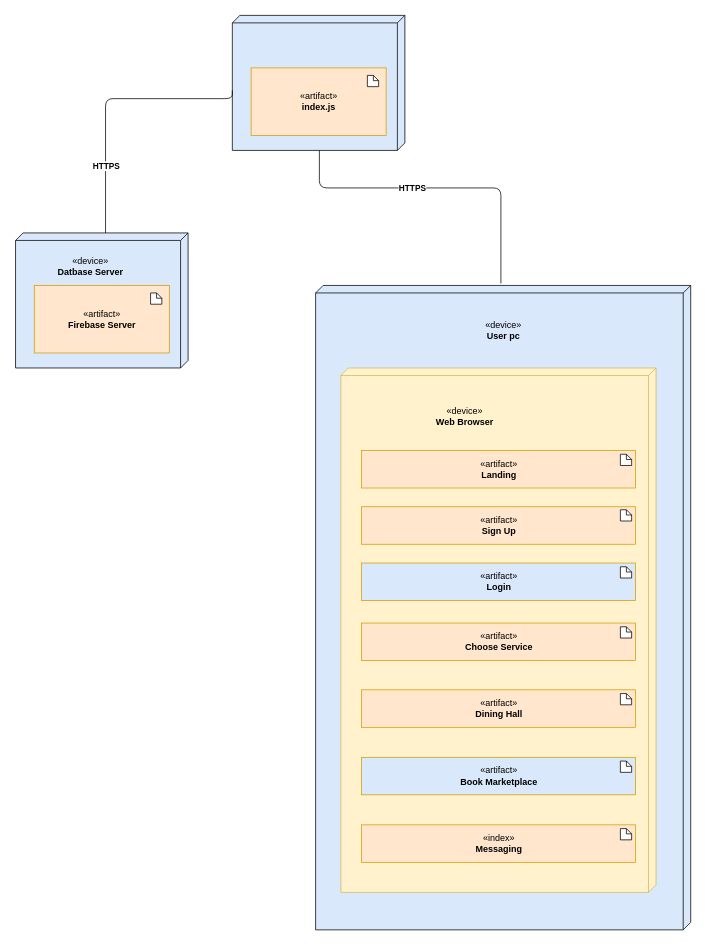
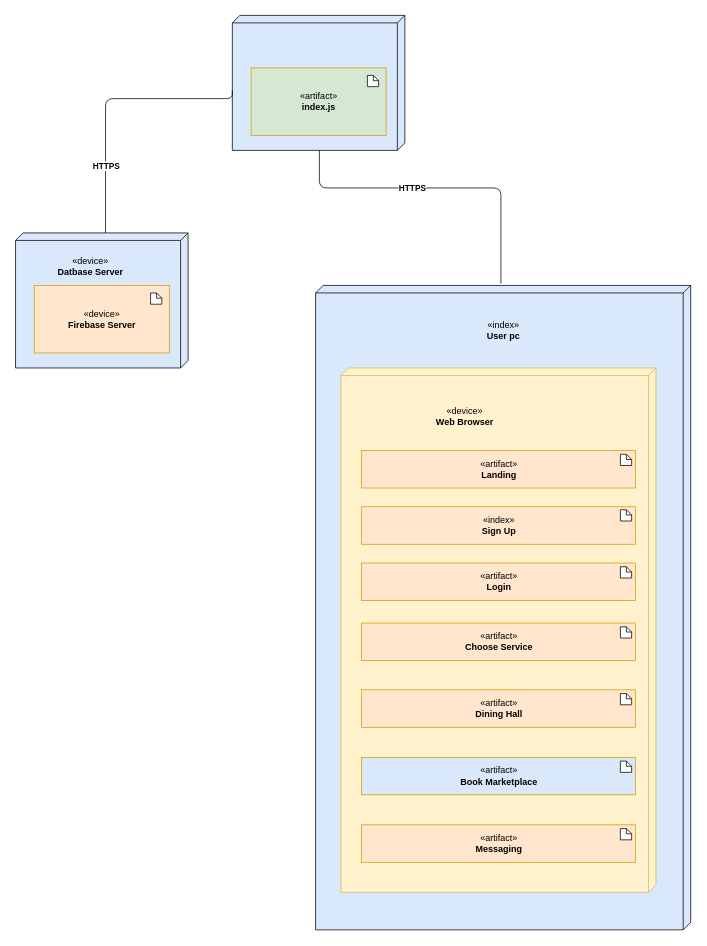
node "«artifact» index.js": fillcolor #ffe6cc -> #d5e8d4
node "«artifact» Firebase Server": label "«artifact» Firebase Server" -> "«device» Firebase Server"
node "«device» User pc": label "«device» User pc" -> "«index» User pc"
node "«artifact» Sign Up": label "«artifact» Sign Up" -> "«index» Sign Up"
node "«artifact» Login": fillcolor #dae8fc -> #ffe6cc
node "«index» Messaging": label "«index» Messaging" -> "«artifact» Messaging"
